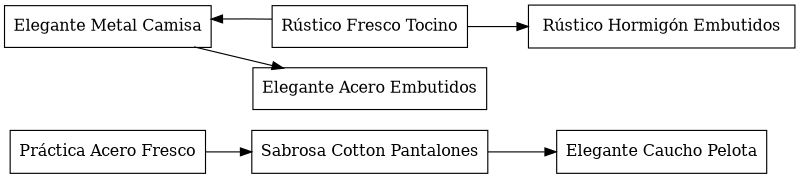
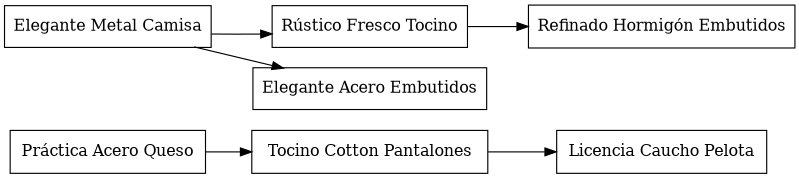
edge "Rústico Fresco Tocino" -> "Elegante Metal Camisa": reversed
node "Rústico Hormigón Embutidos": label "Rústico Hormigón Embutidos" -> "Refinado Hormigón Embutidos"
node "Práctica Acero Fresco": label "Práctica Acero Fresco" -> "Práctica Acero Queso"
node "Sabrosa Cotton Pantalones": label "Sabrosa Cotton Pantalones" -> "Tocino Cotton Pantalones"
node "Elegante Caucho Pelota": label "Elegante Caucho Pelota" -> "Licencia Caucho Pelota"
